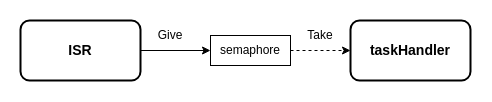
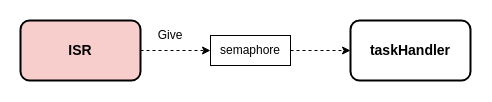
node "Take": removed
node "ISR": fillcolor #ffffff -> #f8cecc
edge "ISR" -> "semaphore": style solid -> dashed
